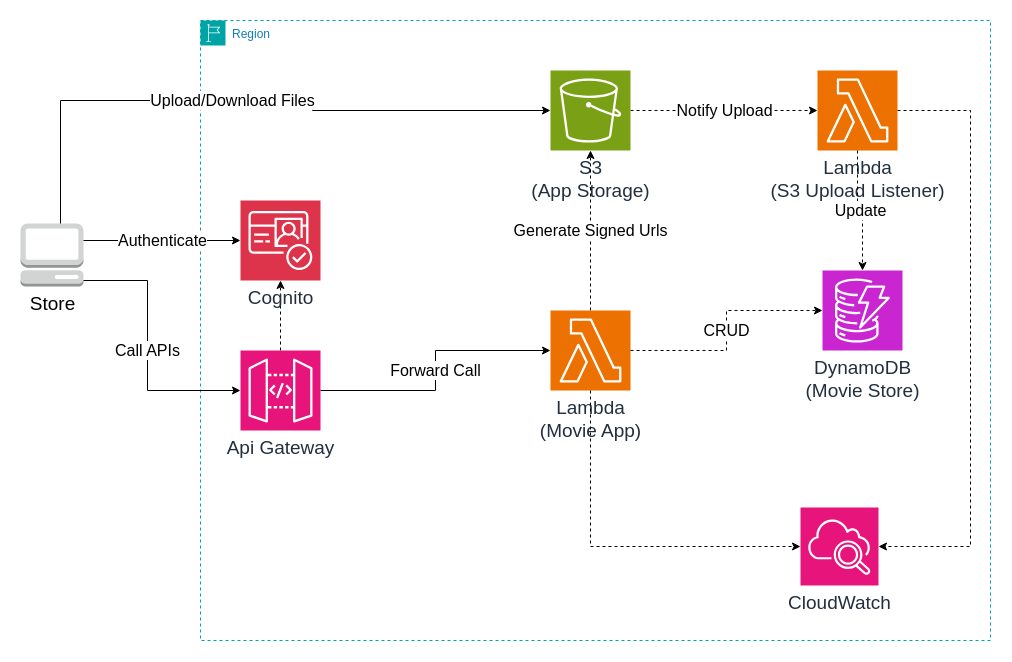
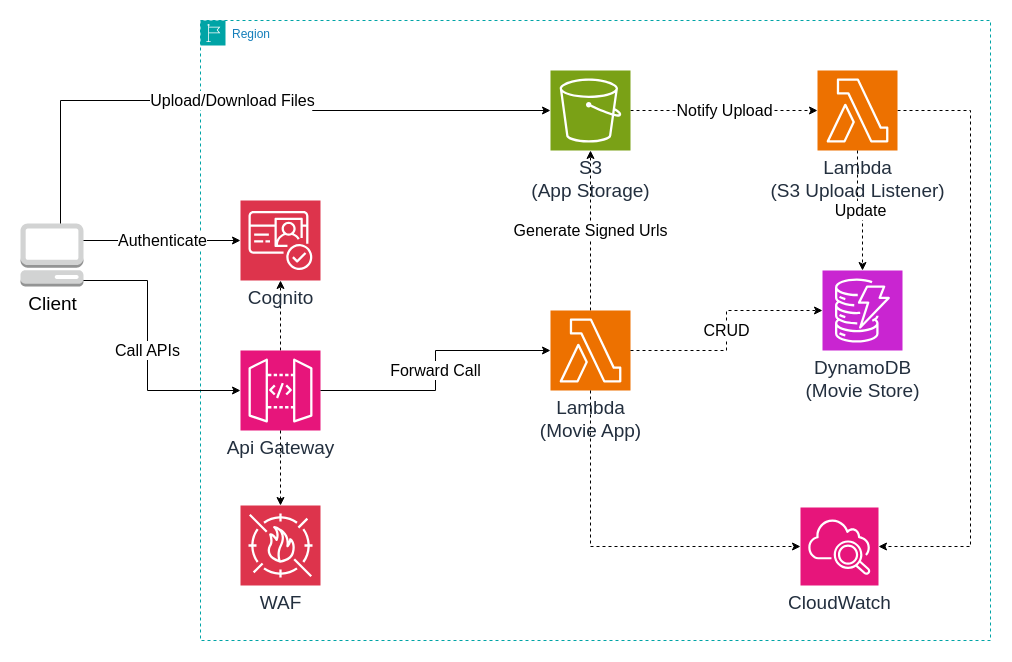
node "Store": label "Store" -> "Client"
edge "Api Gateway" -> "WAF": added
node "WAF": added
